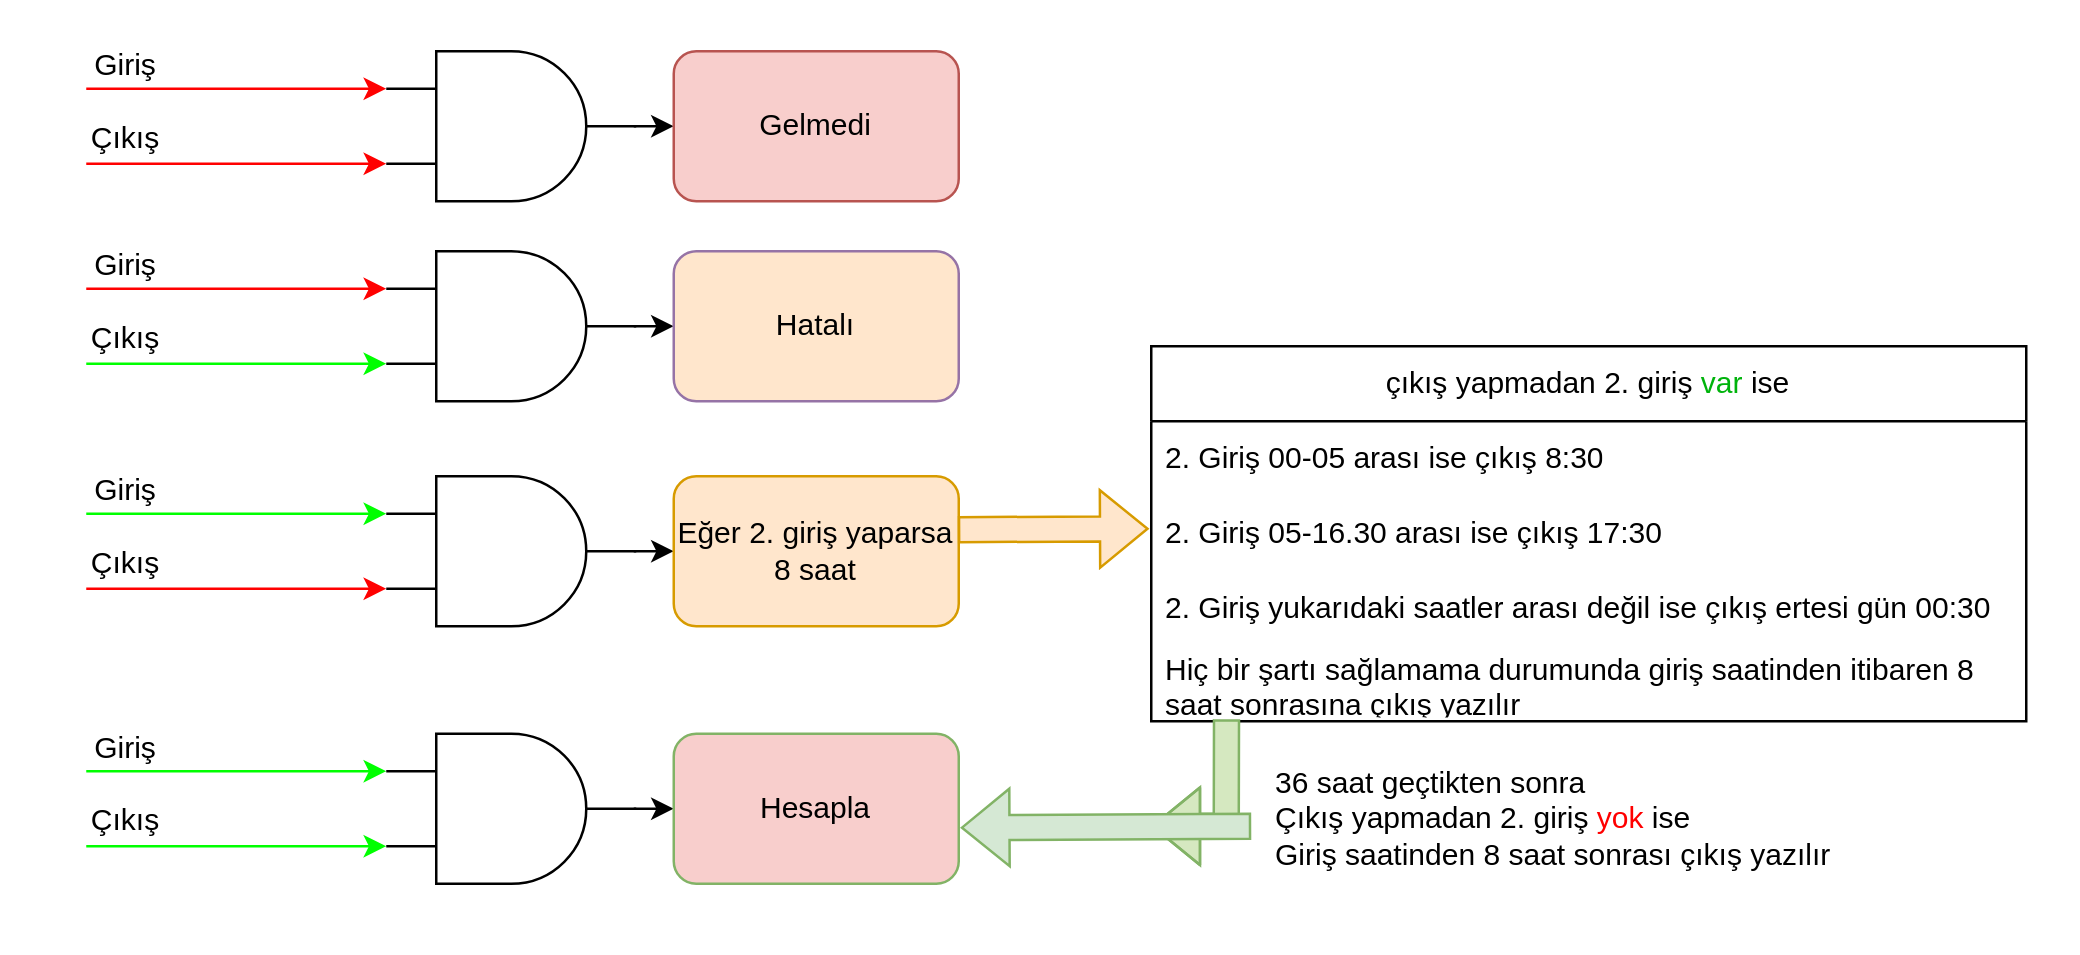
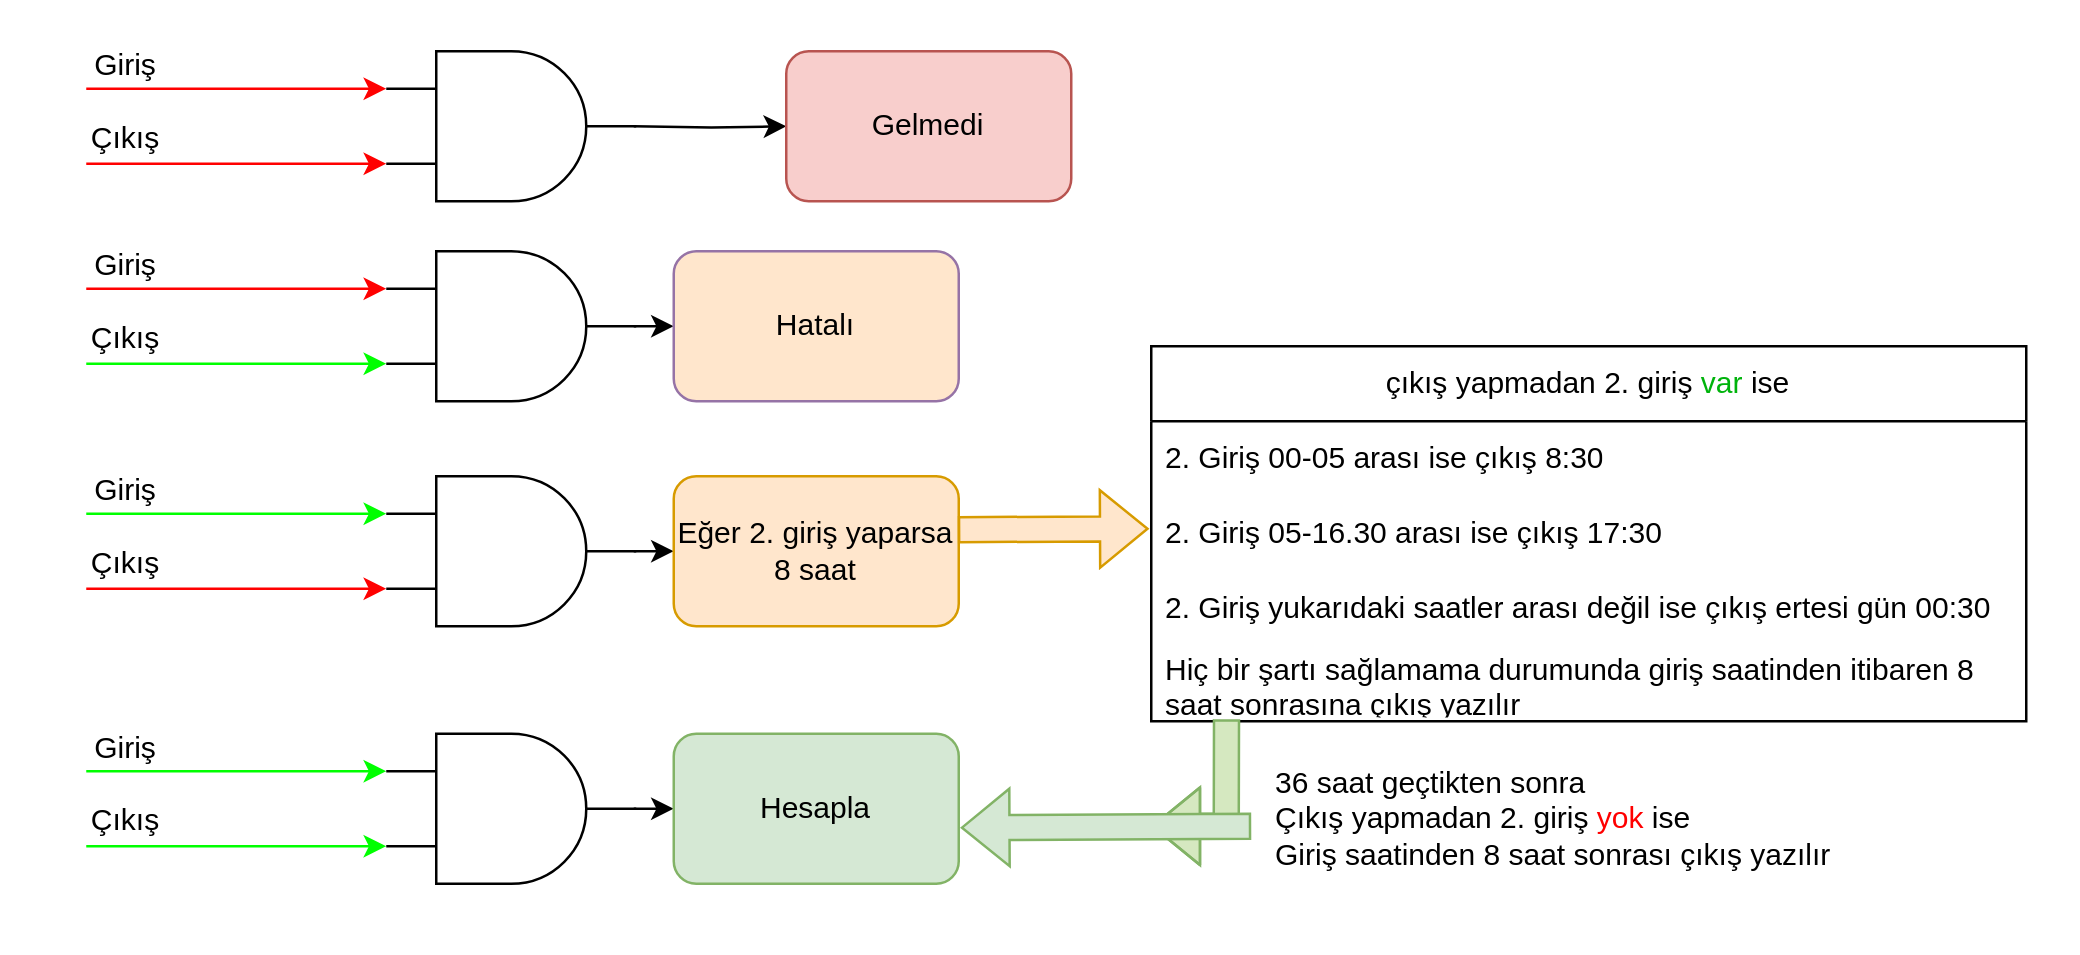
node "Gelmedi": moved (816, 126) -> (929, 126)
node "Hesapla": fillcolor #f8cecc -> #d5e8d4
